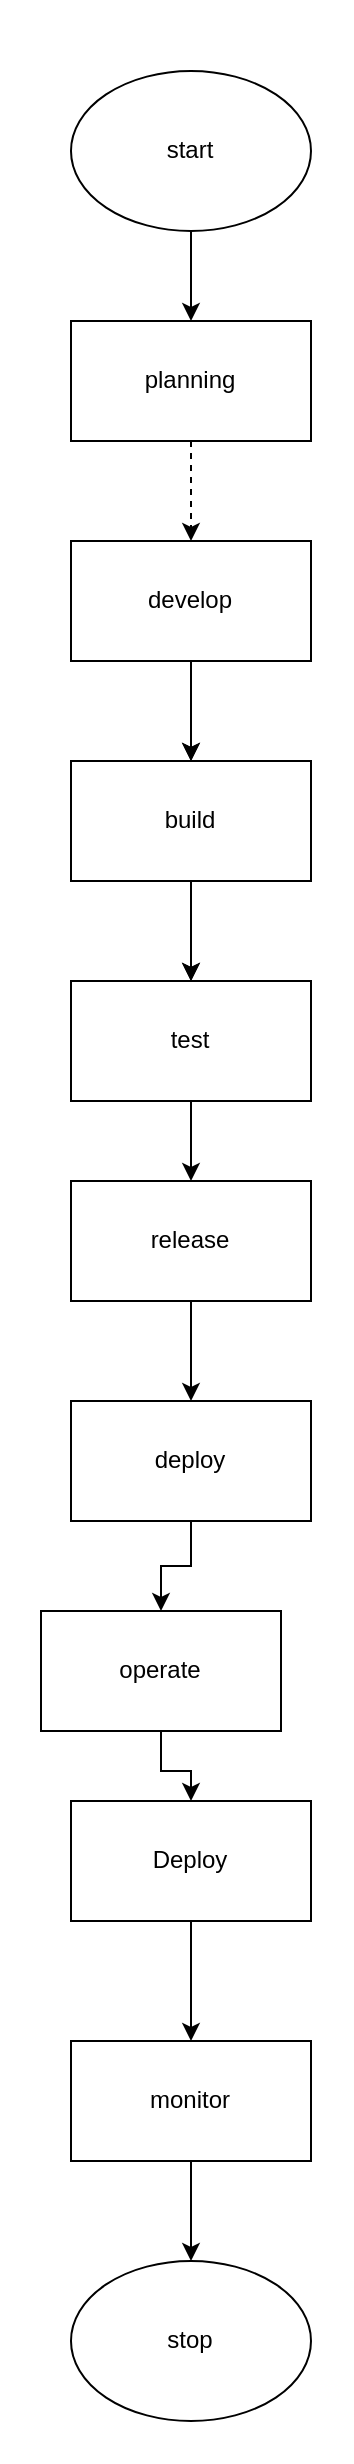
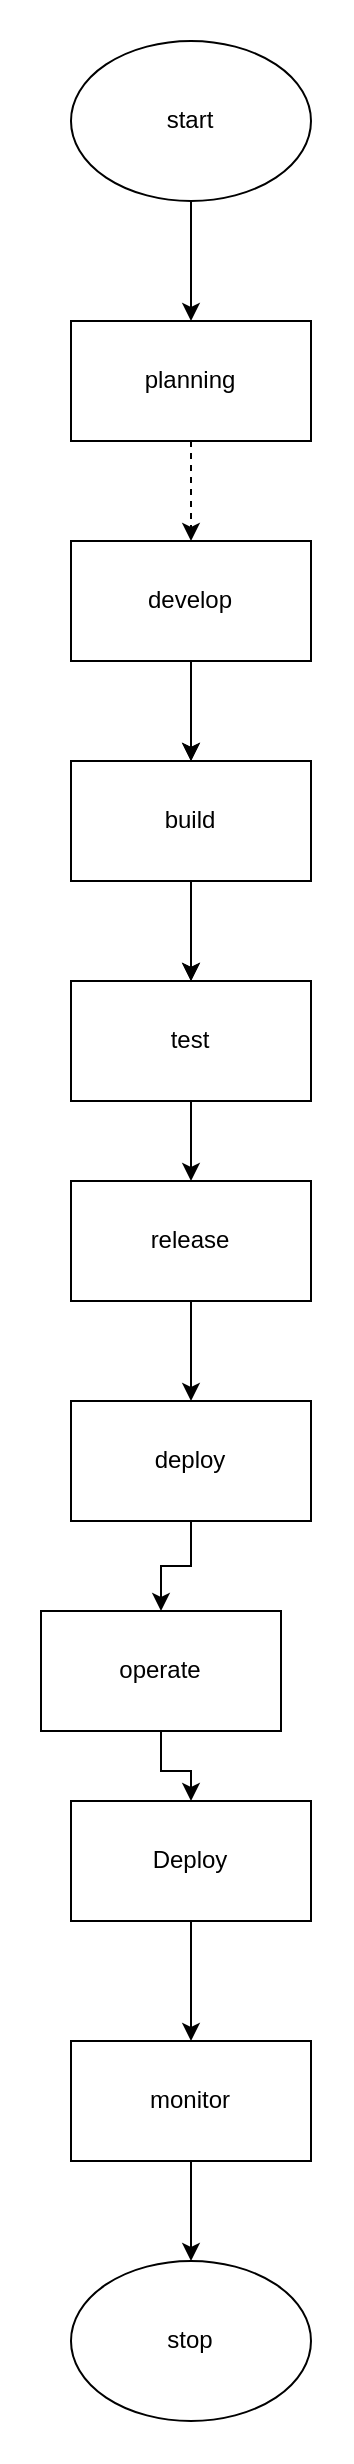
node "start": moved (191, 151) -> (191, 121)
